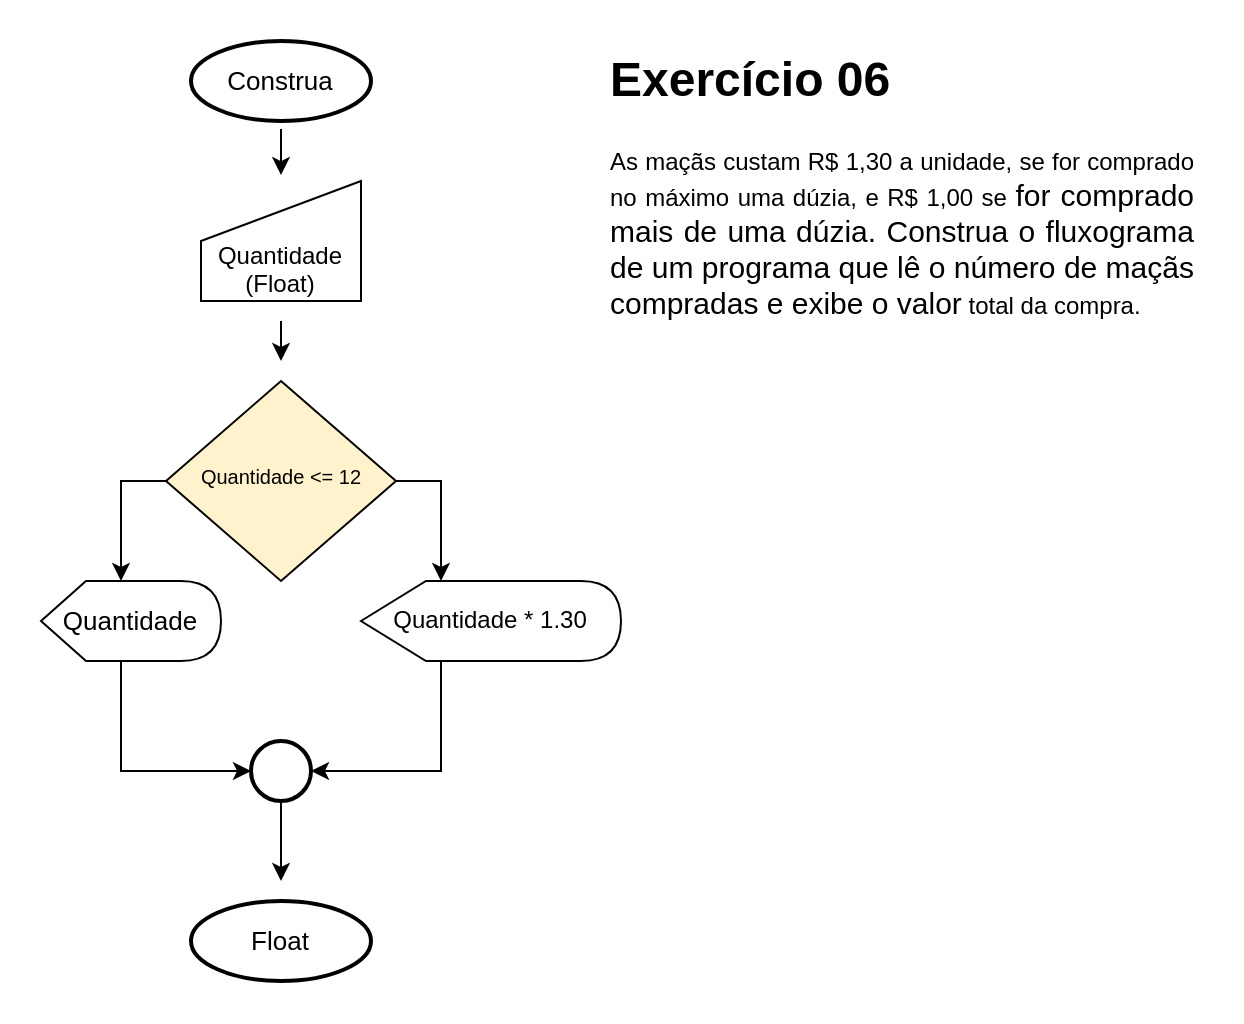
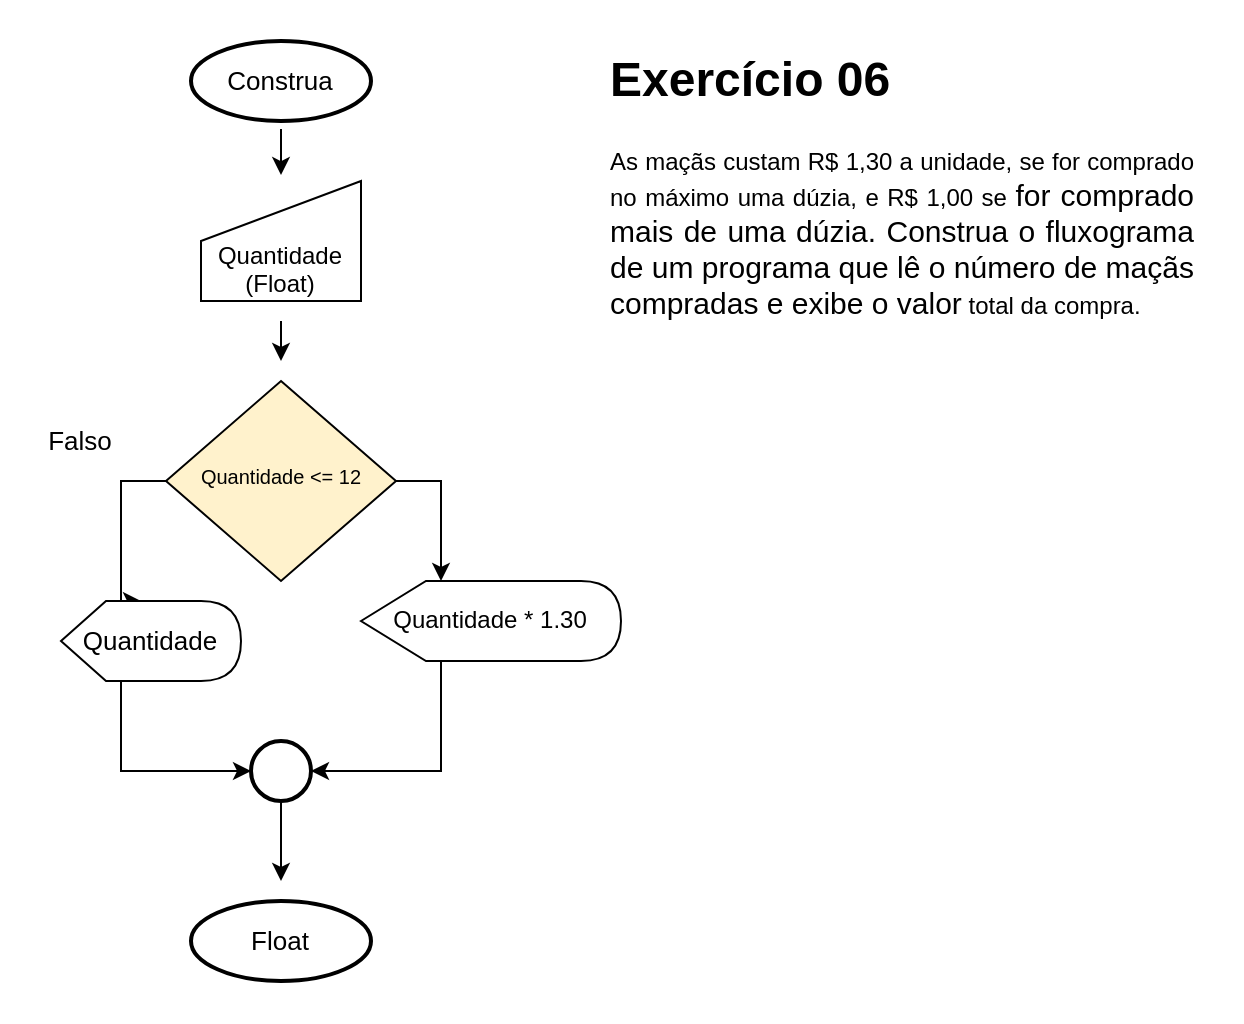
node "Falso": added
node "Quantidade": moved (131, 621) -> (151, 641)
